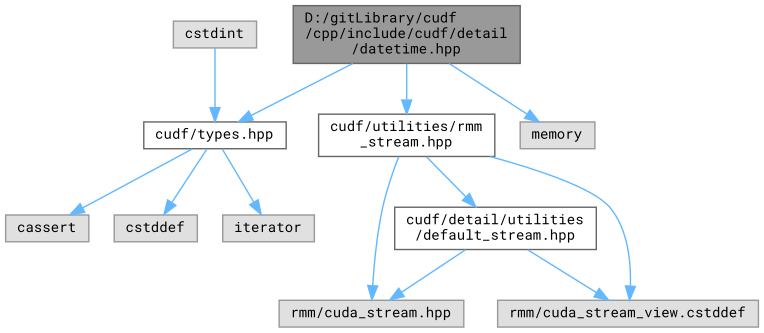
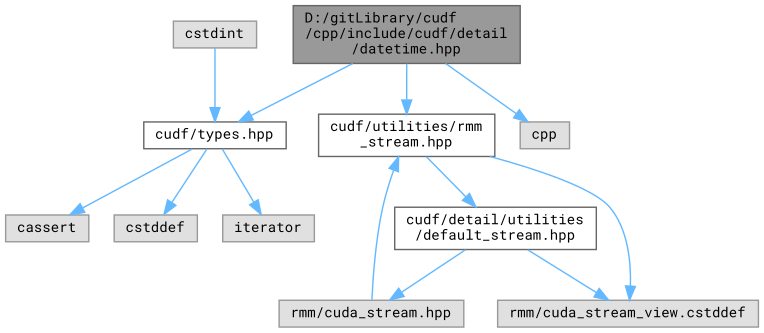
node "memory": label "memory" -> "cpp"
edge "cudf/utilities/rmm _stream.hpp" -> "rmm/cuda_stream.hpp": reversed
